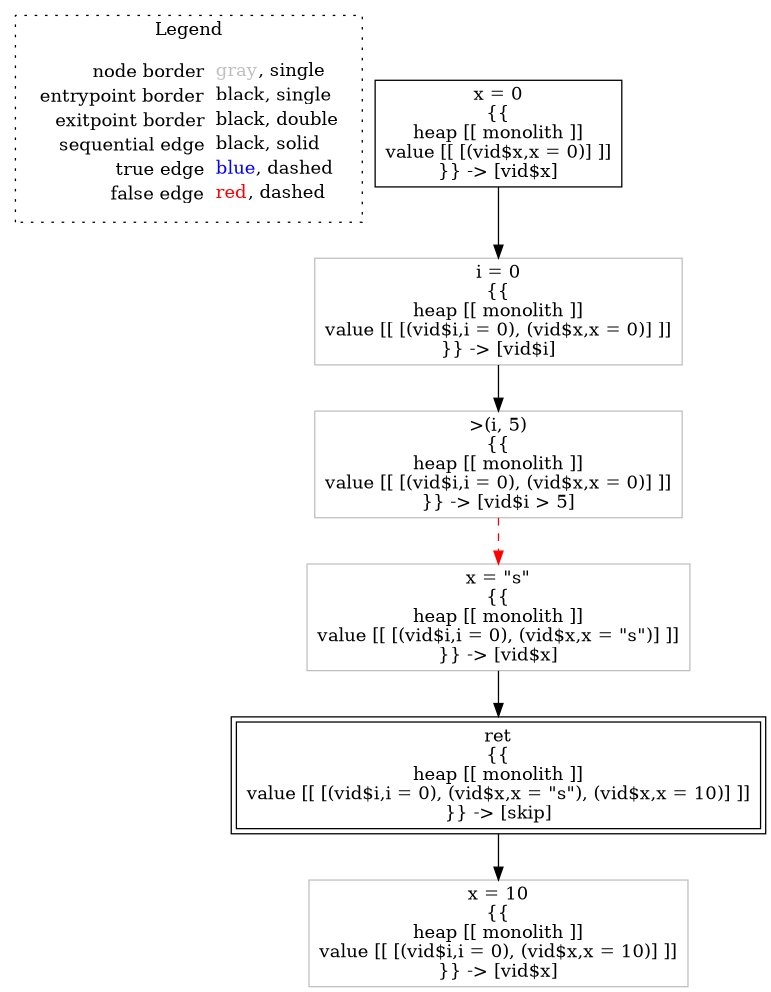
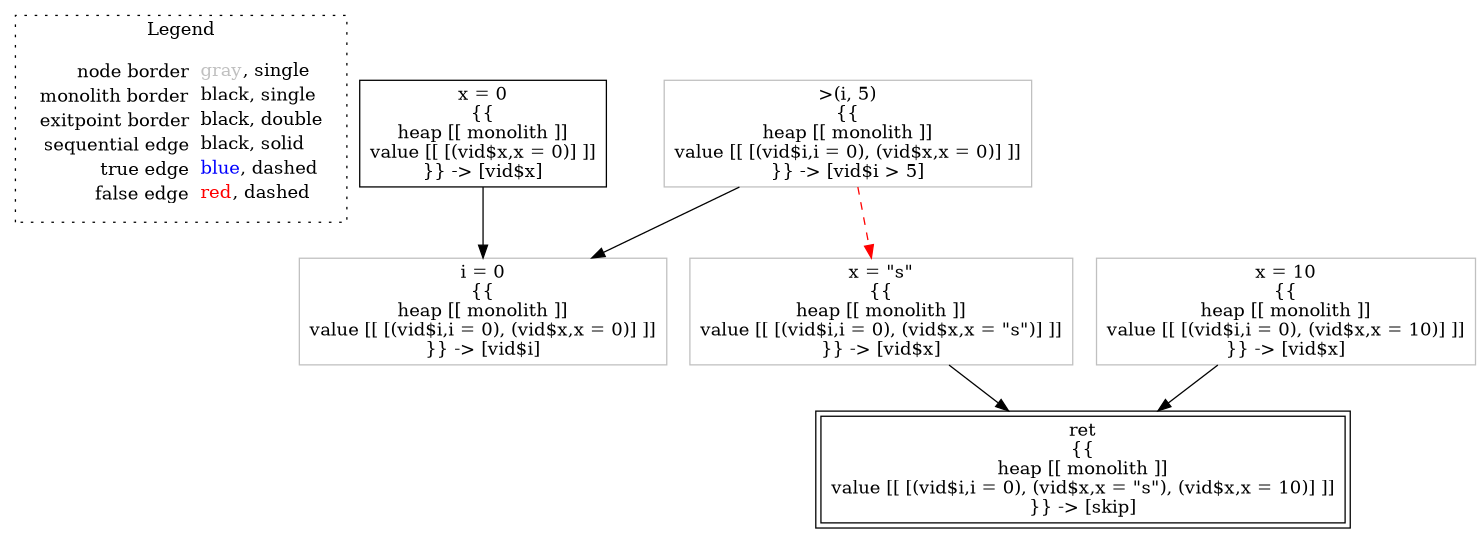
node "node border": text "entrypoint border" -> "monolith border"
edge "i = 0" -> ">(i, 5)": reversed
edge "ret" -> "x = 10": reversed
